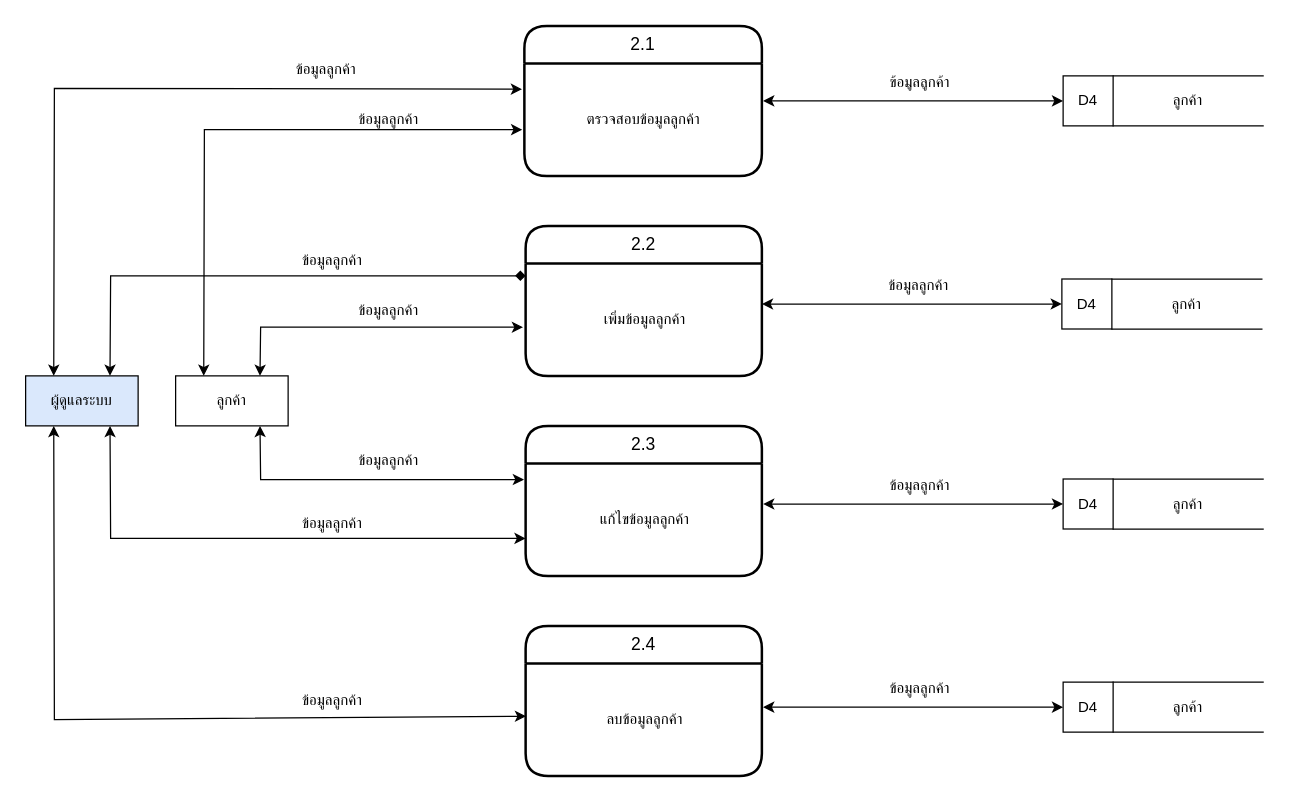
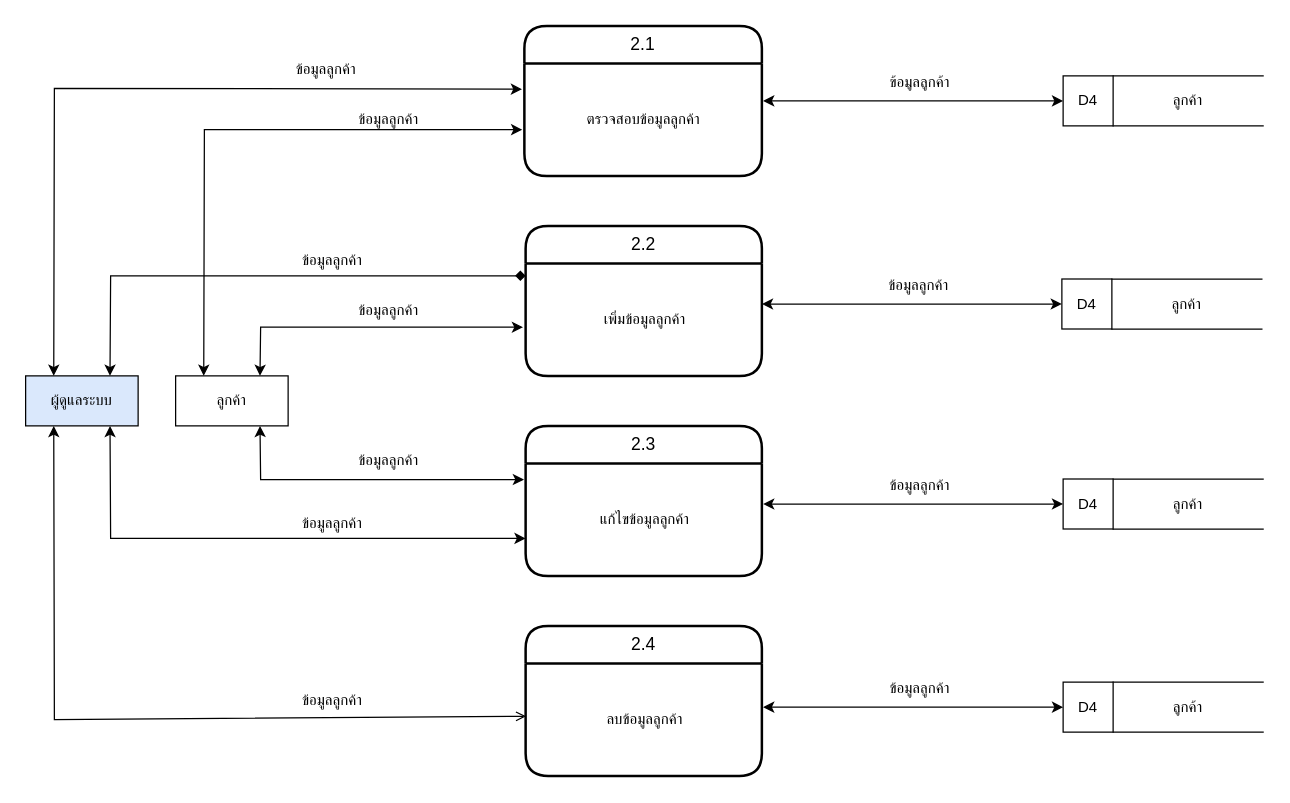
edge "ผู้ดูแลระบบ" -- "ลบข้อมูลลูกค้า": arrowhead classic -> open
